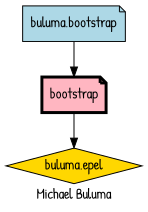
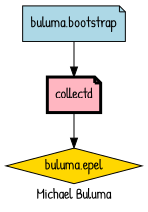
node "bootstrap": label "bootstrap" -> "collectd"
